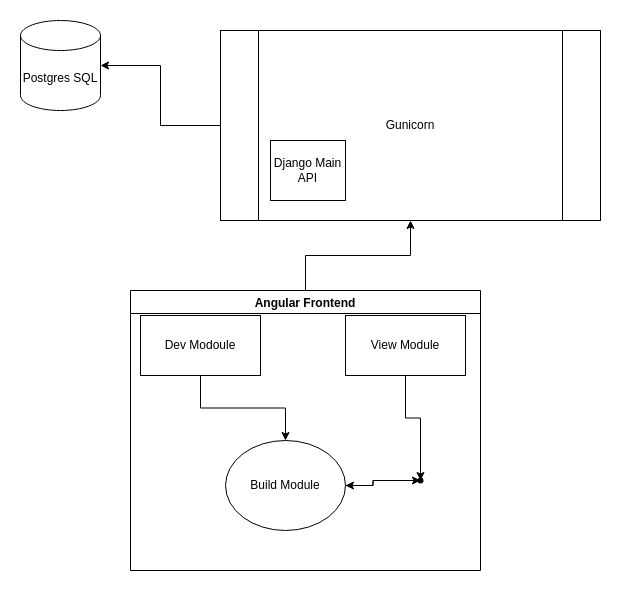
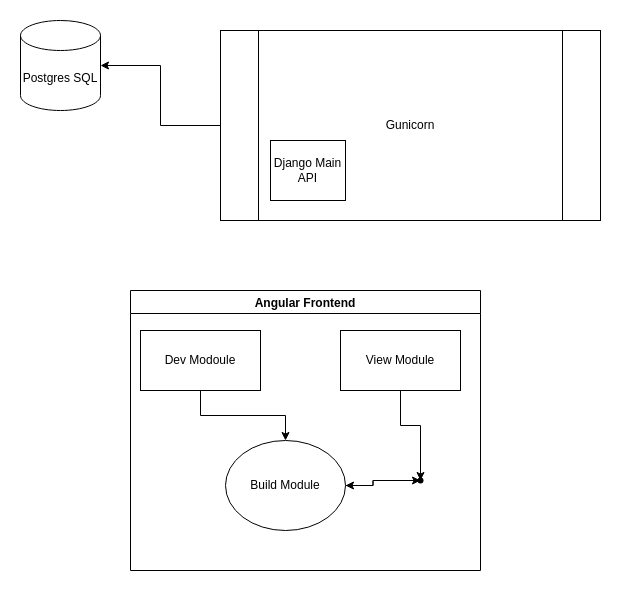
edge "Angular Frontend" -> "Gunicorn": removed
node "Dev Modoule": moved (201, 346) -> (201, 361)
node "View Module": moved (406, 346) -> (401, 361)
